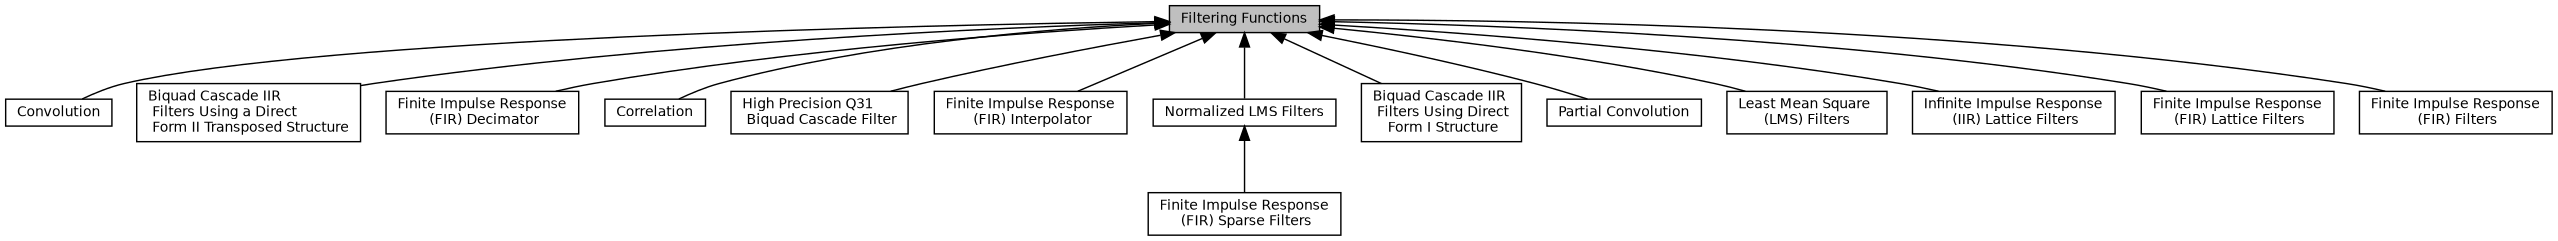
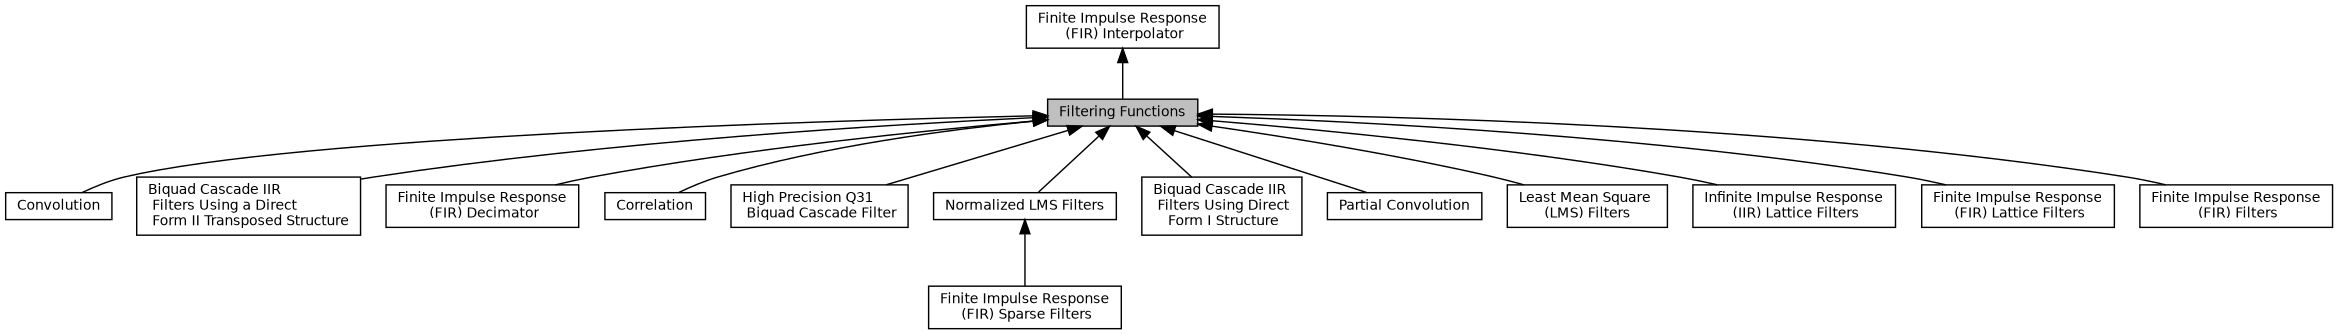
edge "Finite Impulse Response (FIR) Interpolator" -> "Filtering Functions": reversed
